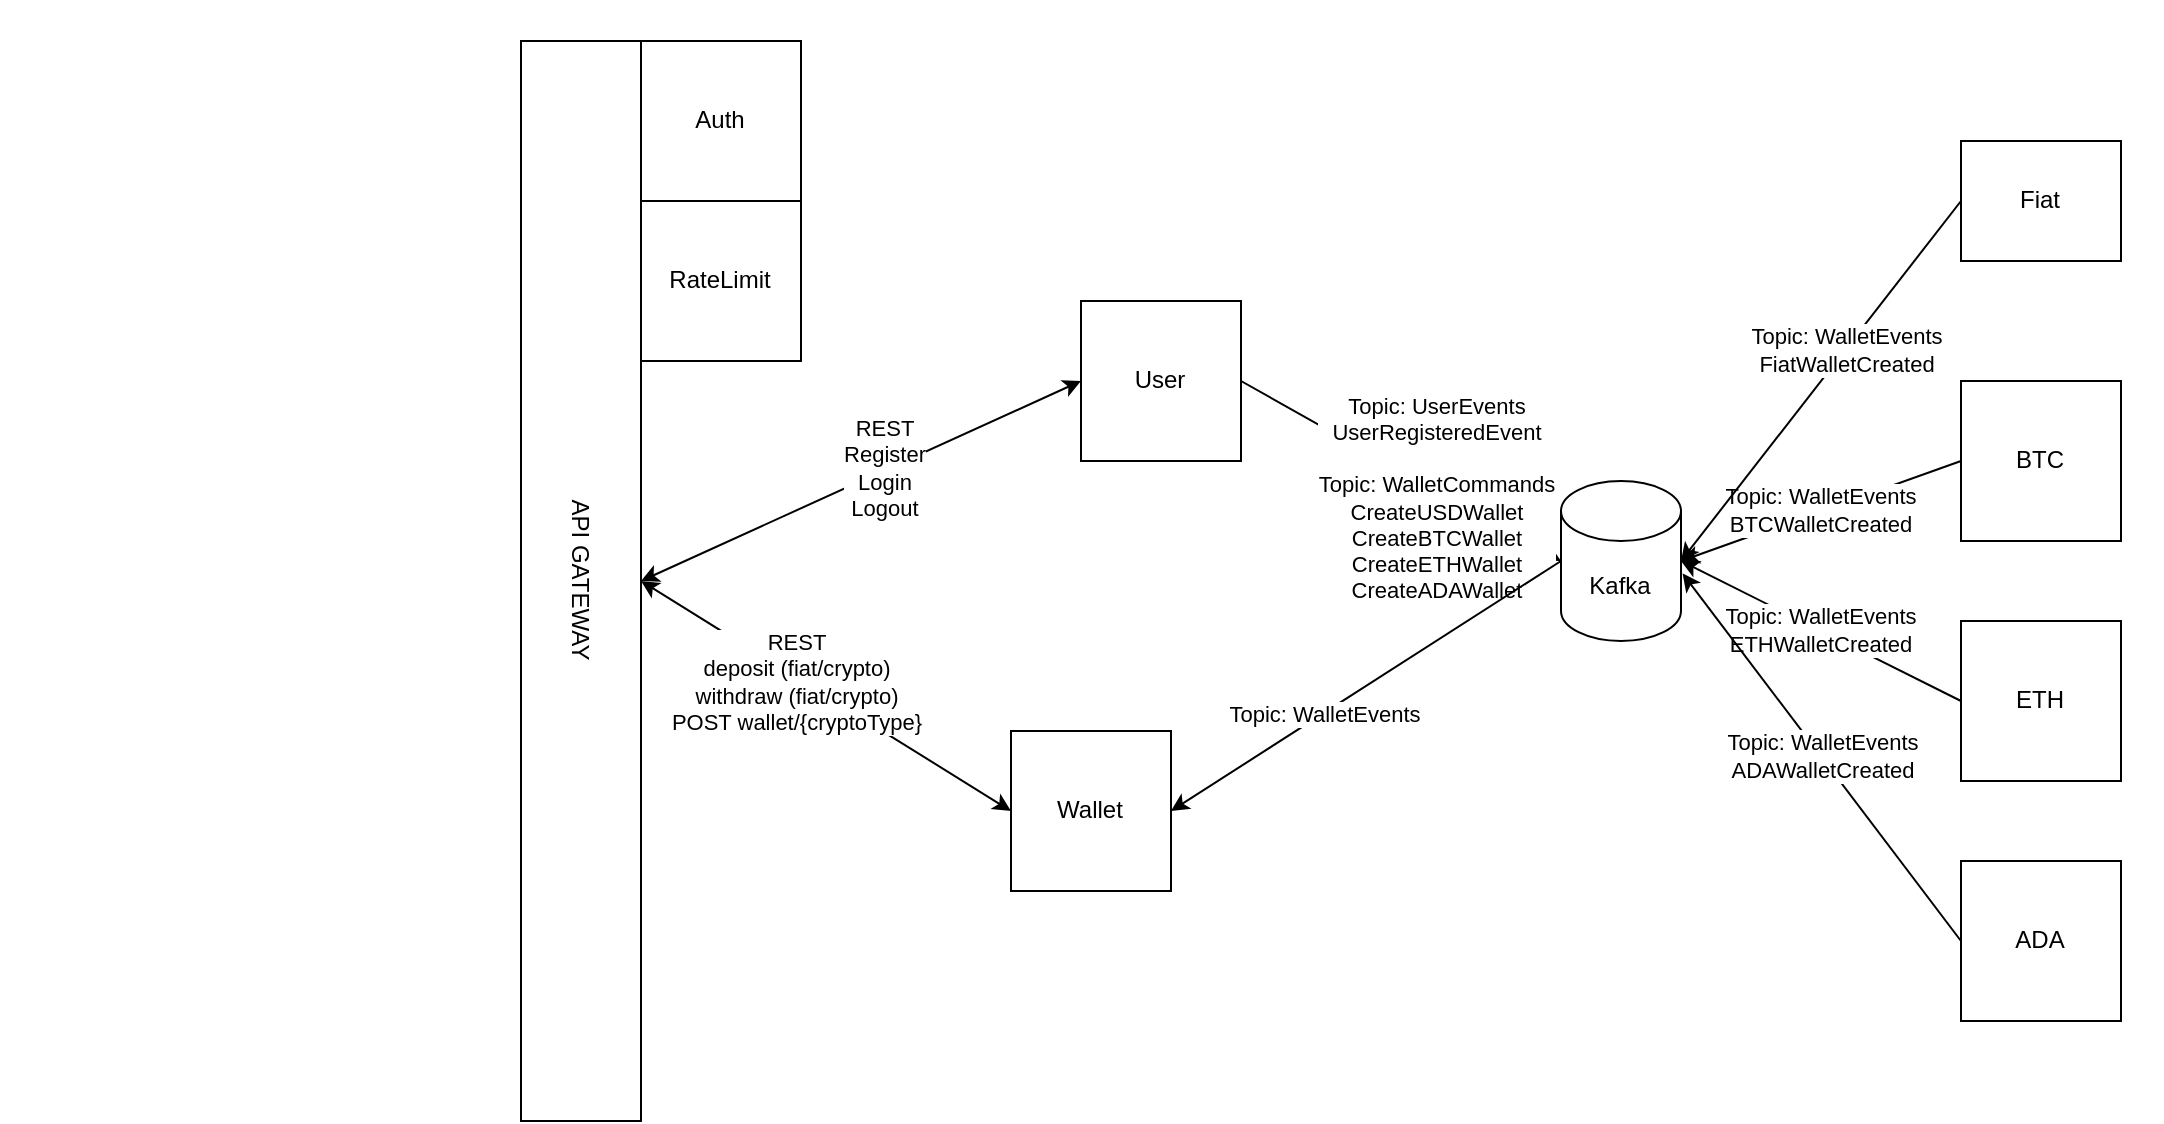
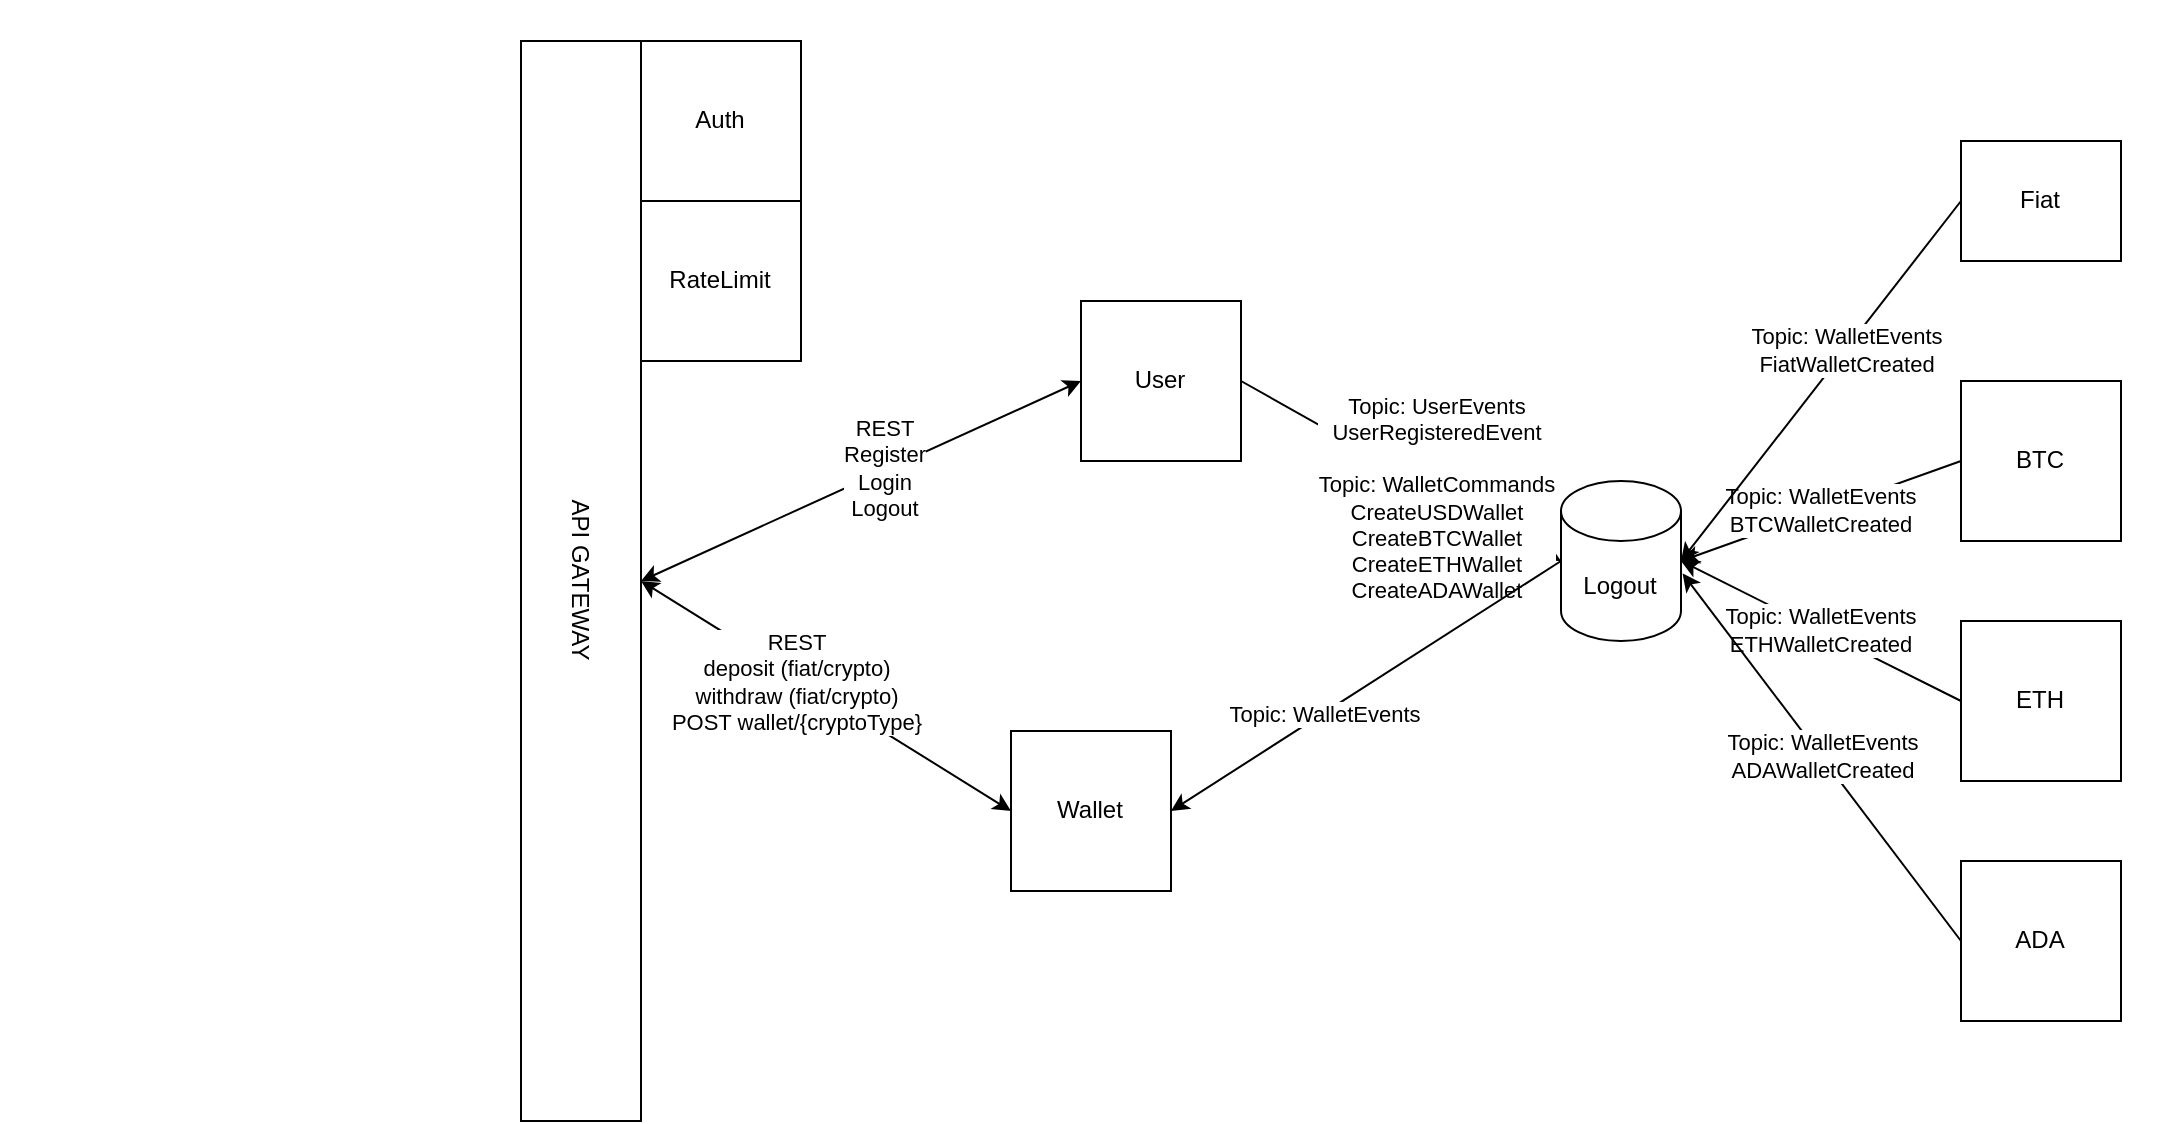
node "Kafka": label "Kafka" -> "Logout"
